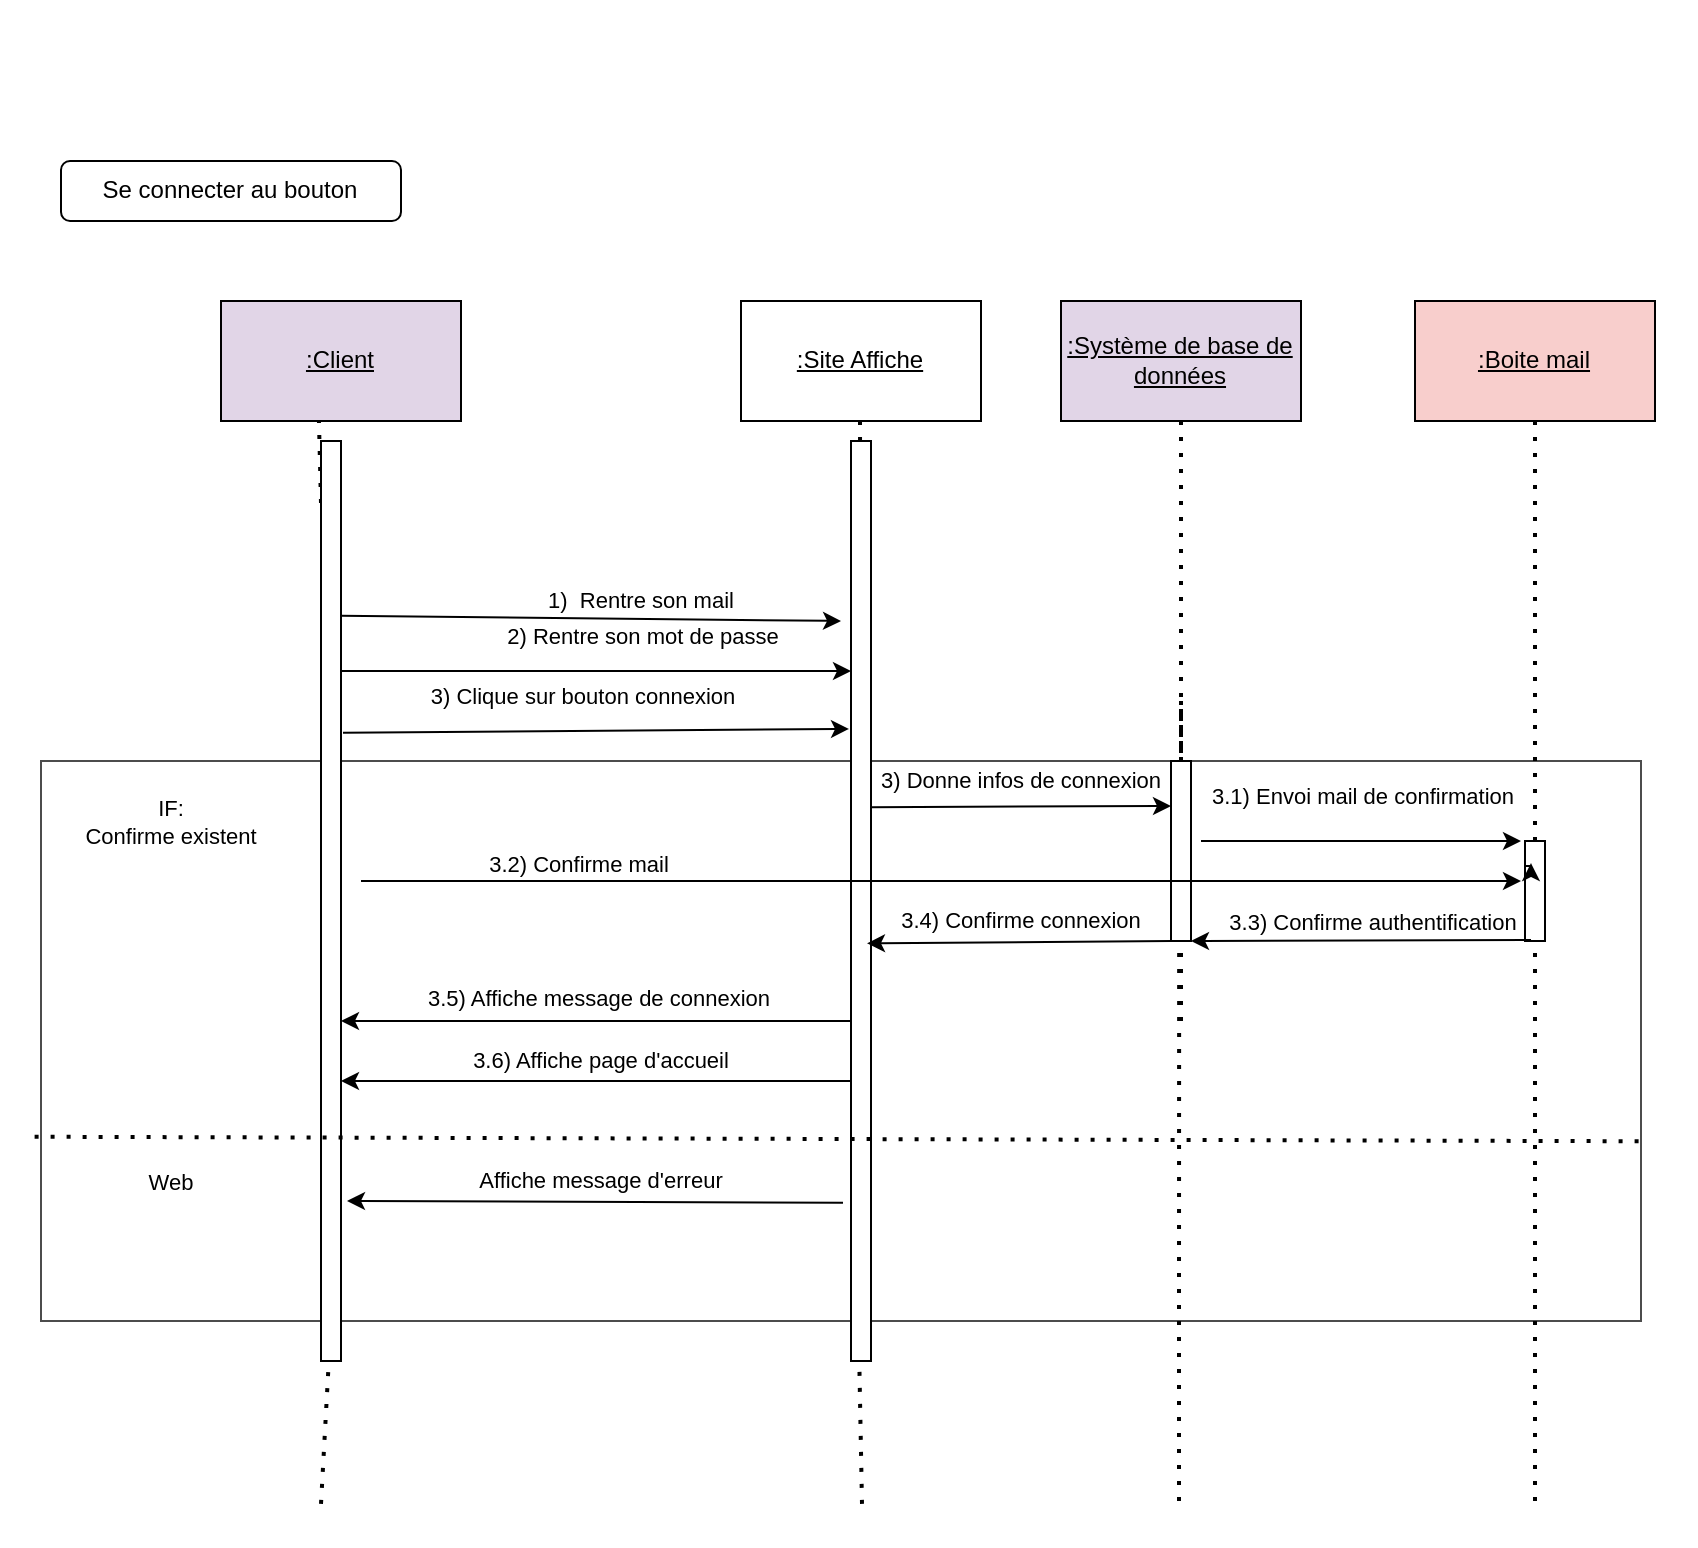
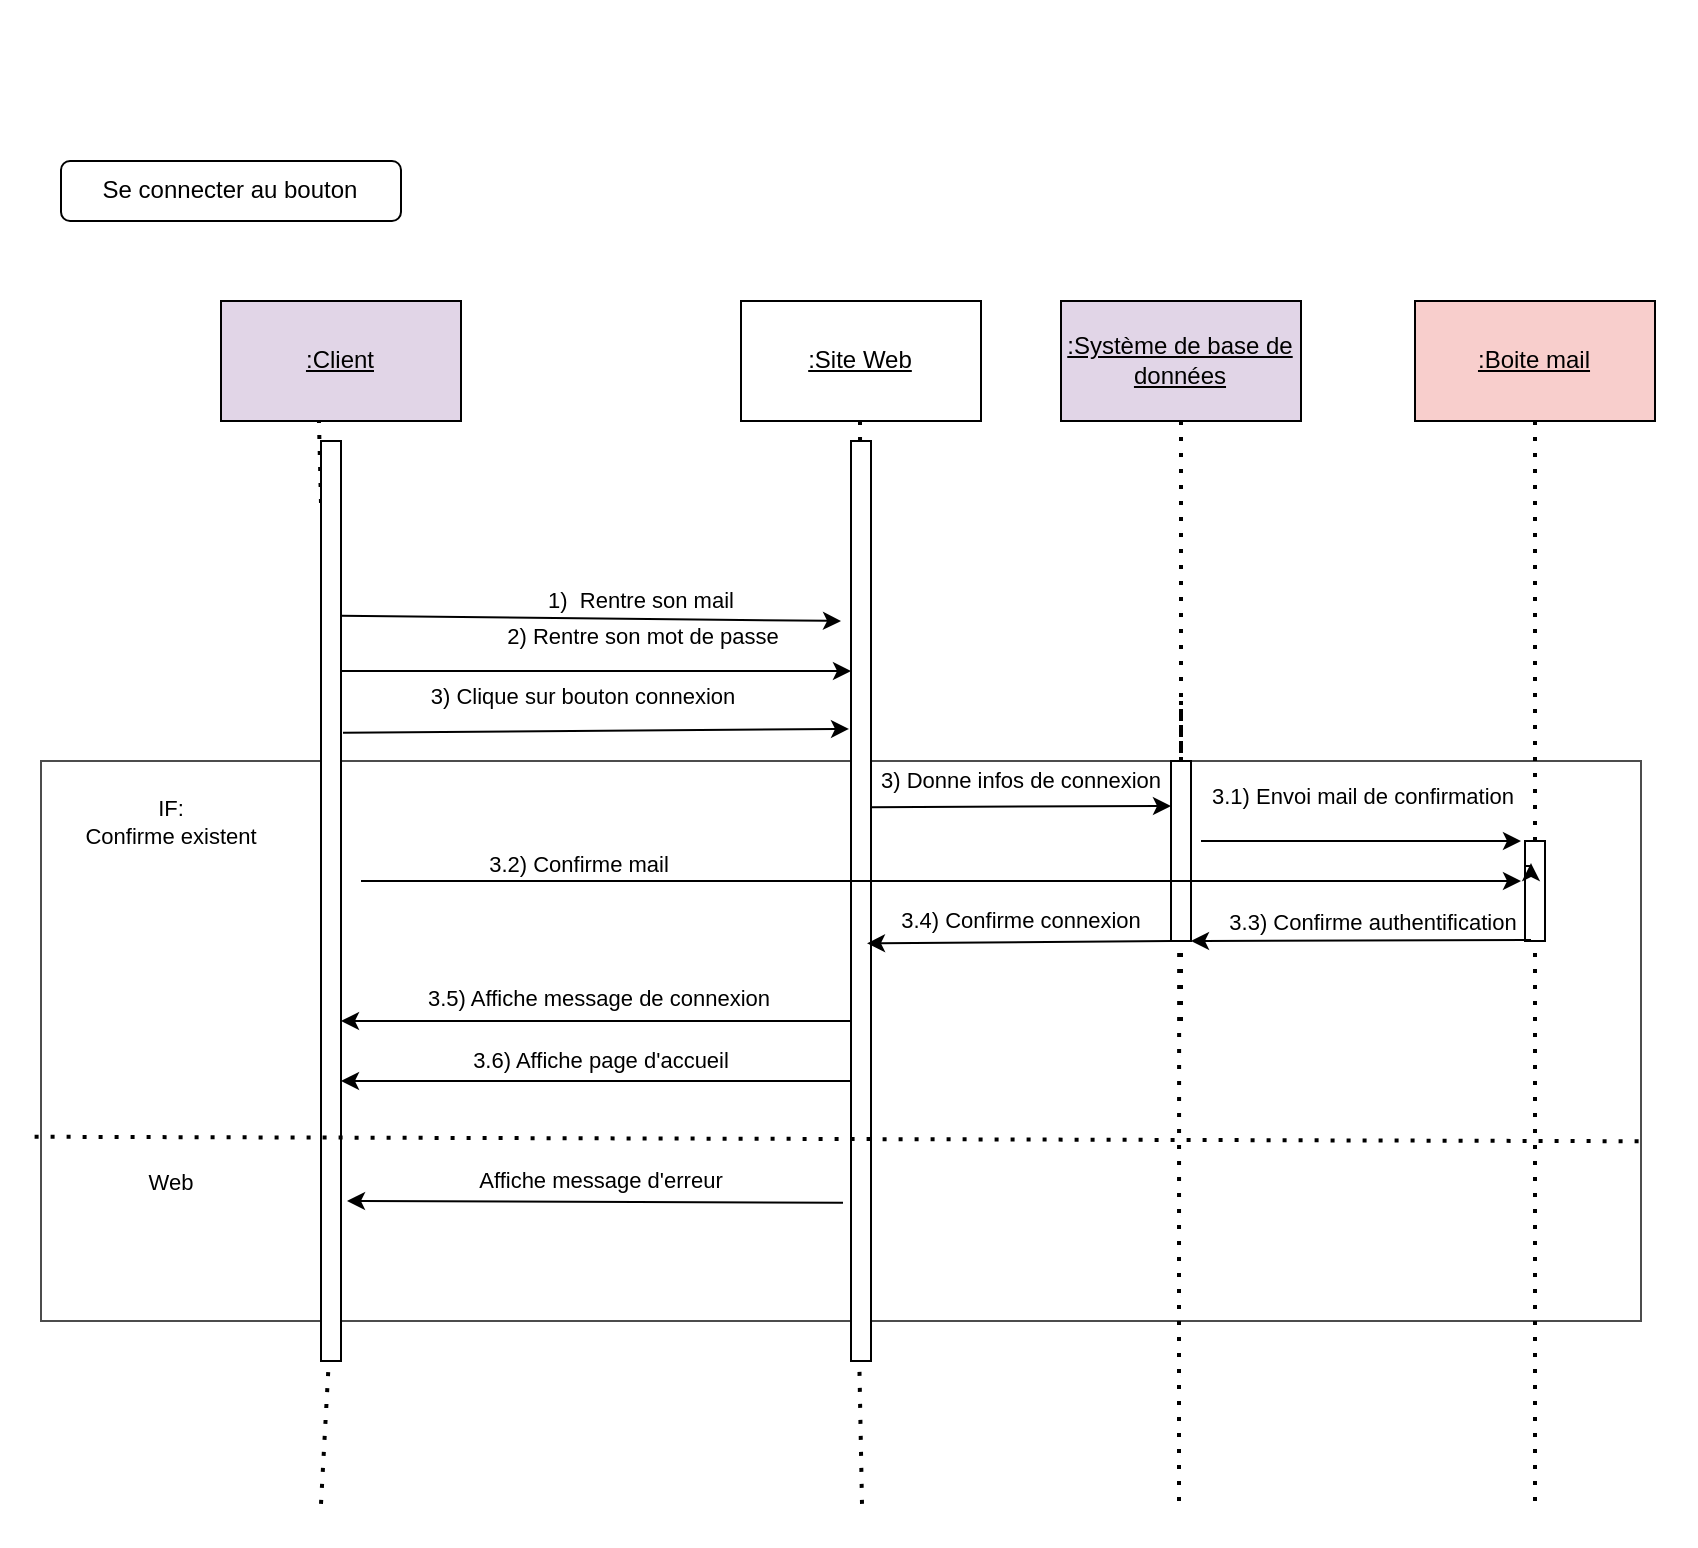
node ":Site Affiche": label ":Site Affiche" -> ":Site Web"
